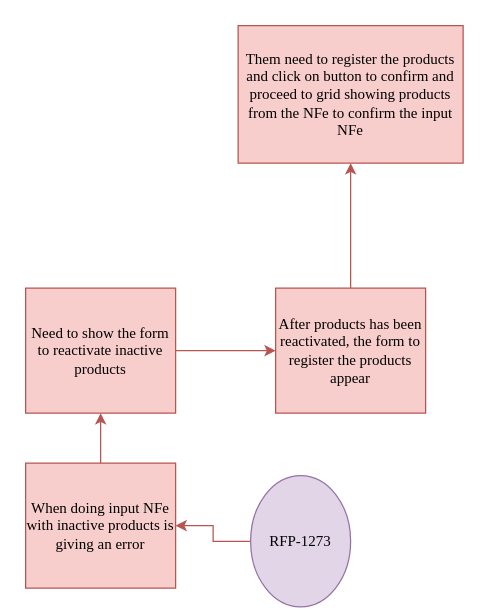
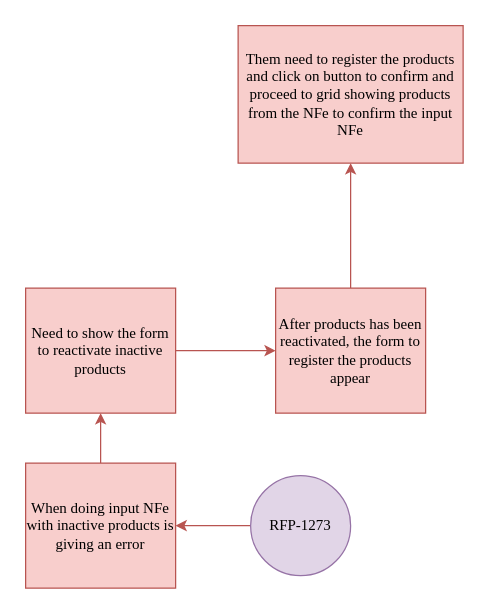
node "RFP-1273": size 100x131 -> 100x100
